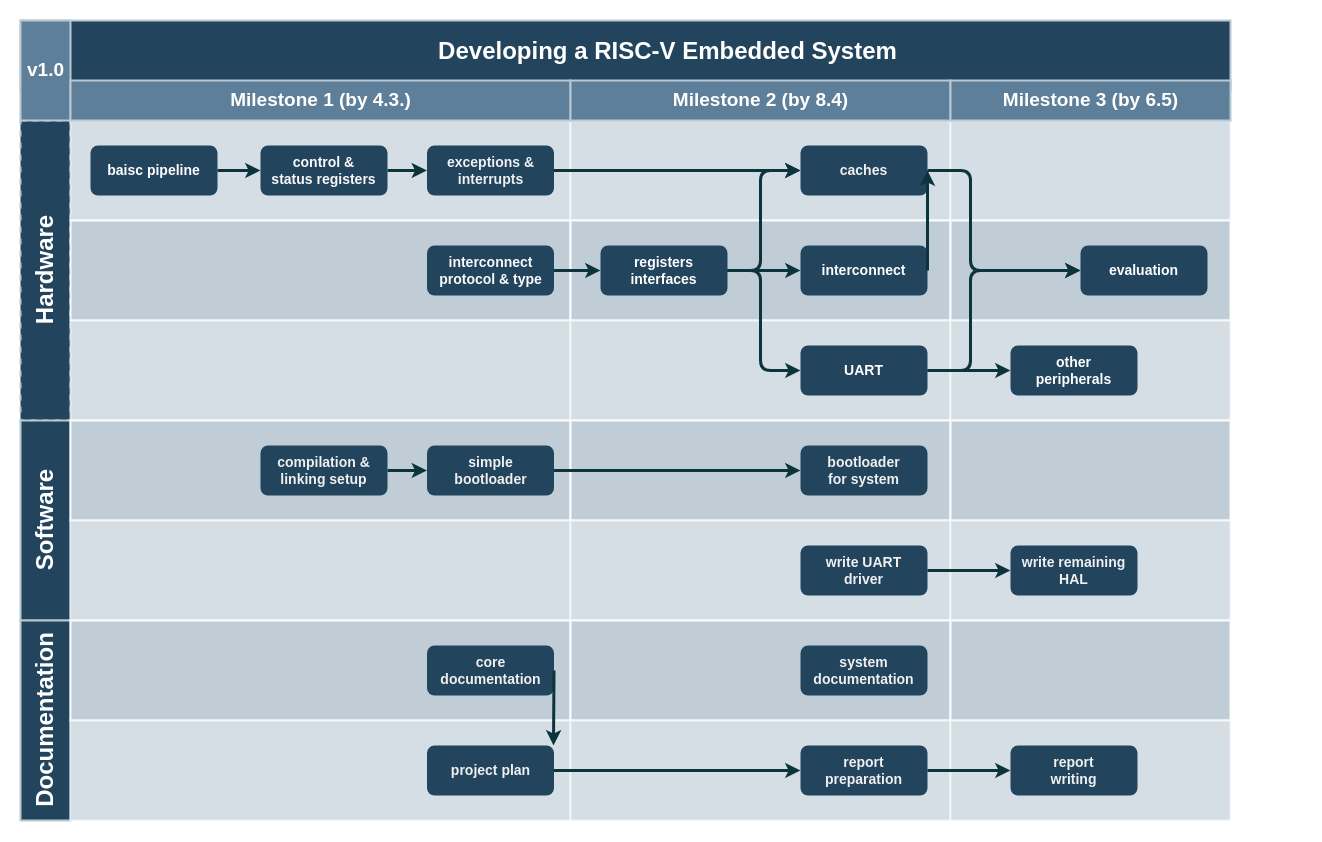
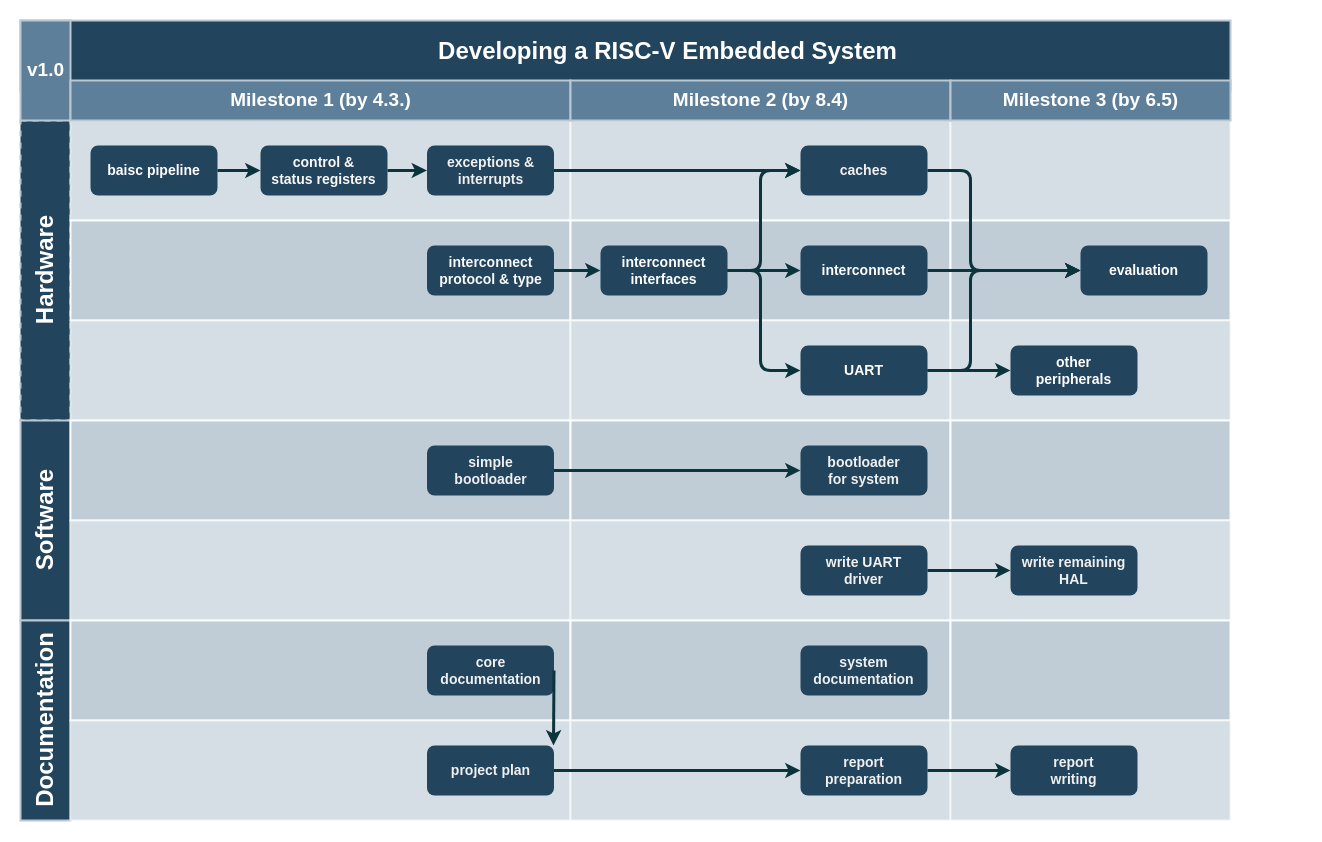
edge "interconnect" -> "caches": now "interconnect" -> "evaluation"
node "registersinterfaces": label "registersinterfaces" -> "interconnectinterfaces"
node "compilation &linking setup": removed
edge "compilation &linking setup" -> "simplebootloader": removed
